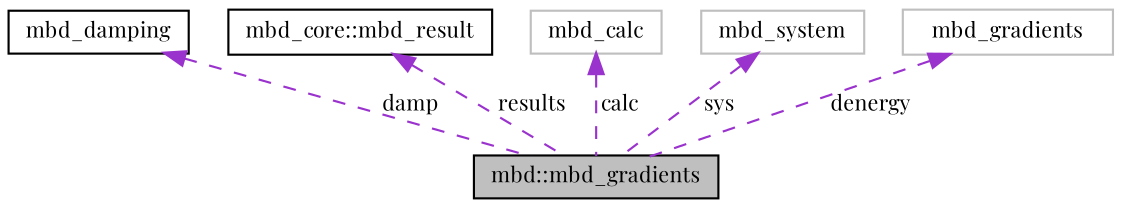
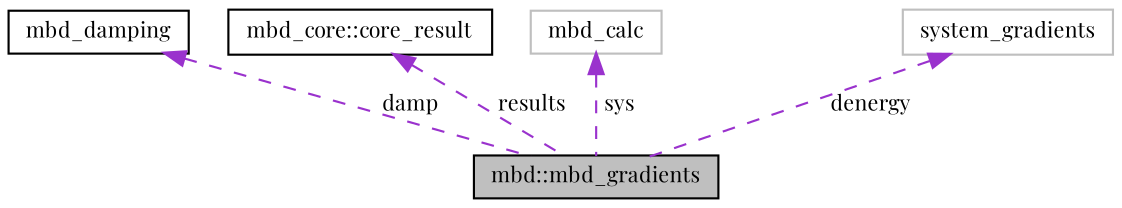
node "mbd_core::mbd_result": label "mbd_core::mbd_result" -> "mbd_core::core_result"
node "mbd_system": removed
node "mbd_gradients": label "mbd_gradients" -> "system_gradients"
edge "mbd::mbd_gradients" -> "mbd_calc": label " calc" -> " sys"
